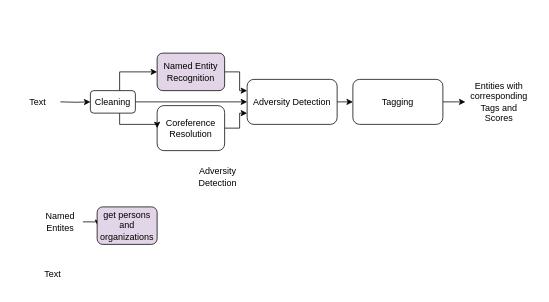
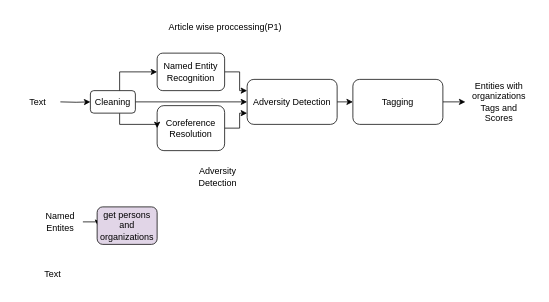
node "Article wise proccessing(P1)": added
node "Named Entity Recognition": fillcolor #e1d5e7 -> #ffffff
node "Entities with corresponding Tags and Scores": label "Entities with corresponding Tags and Scores" -> "Entities with organizations Tags and Scores"
